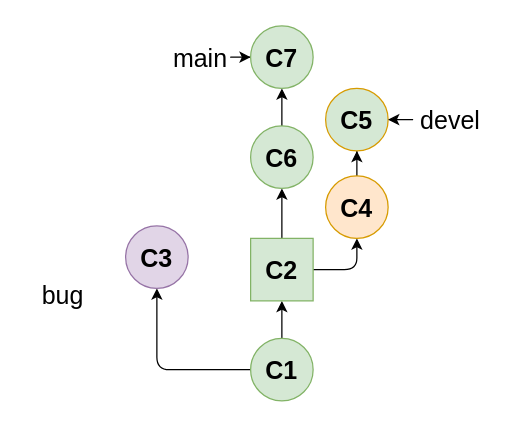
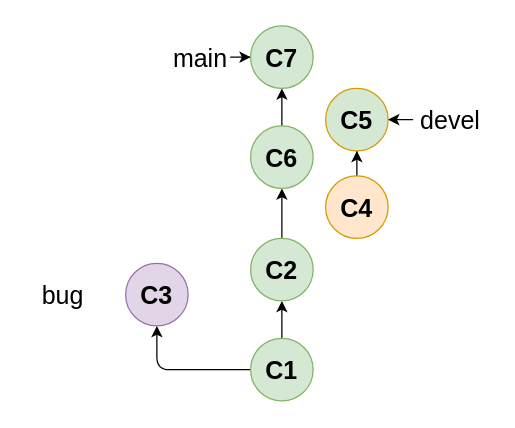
node "C3": moved (157, 257) -> (157, 294)
node "C2": shape rectangle -> ellipse
edge "C2" -> "C4": removed
